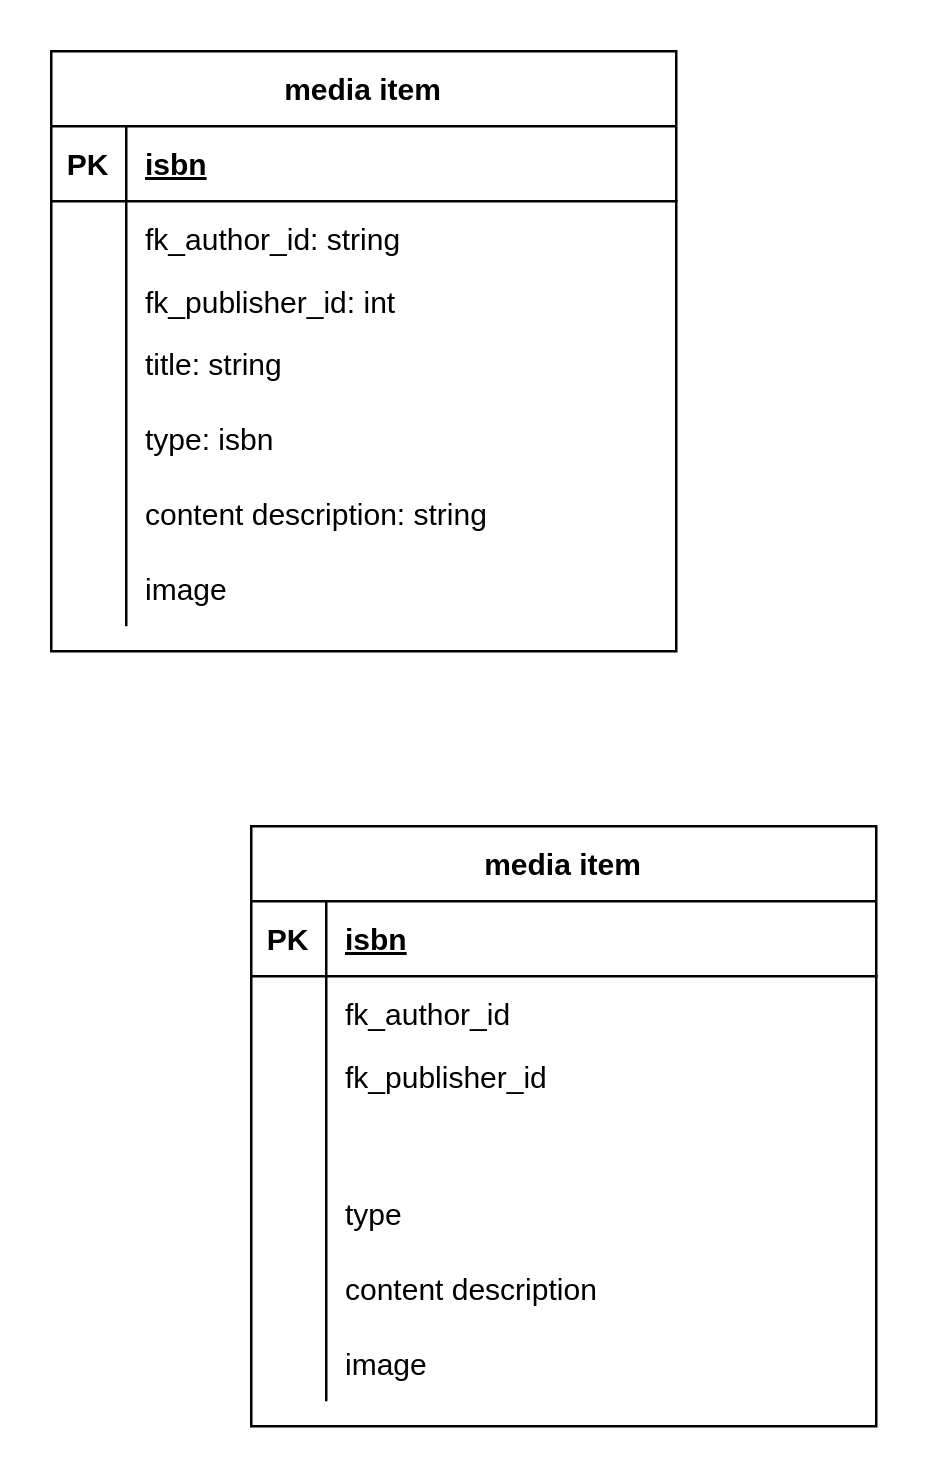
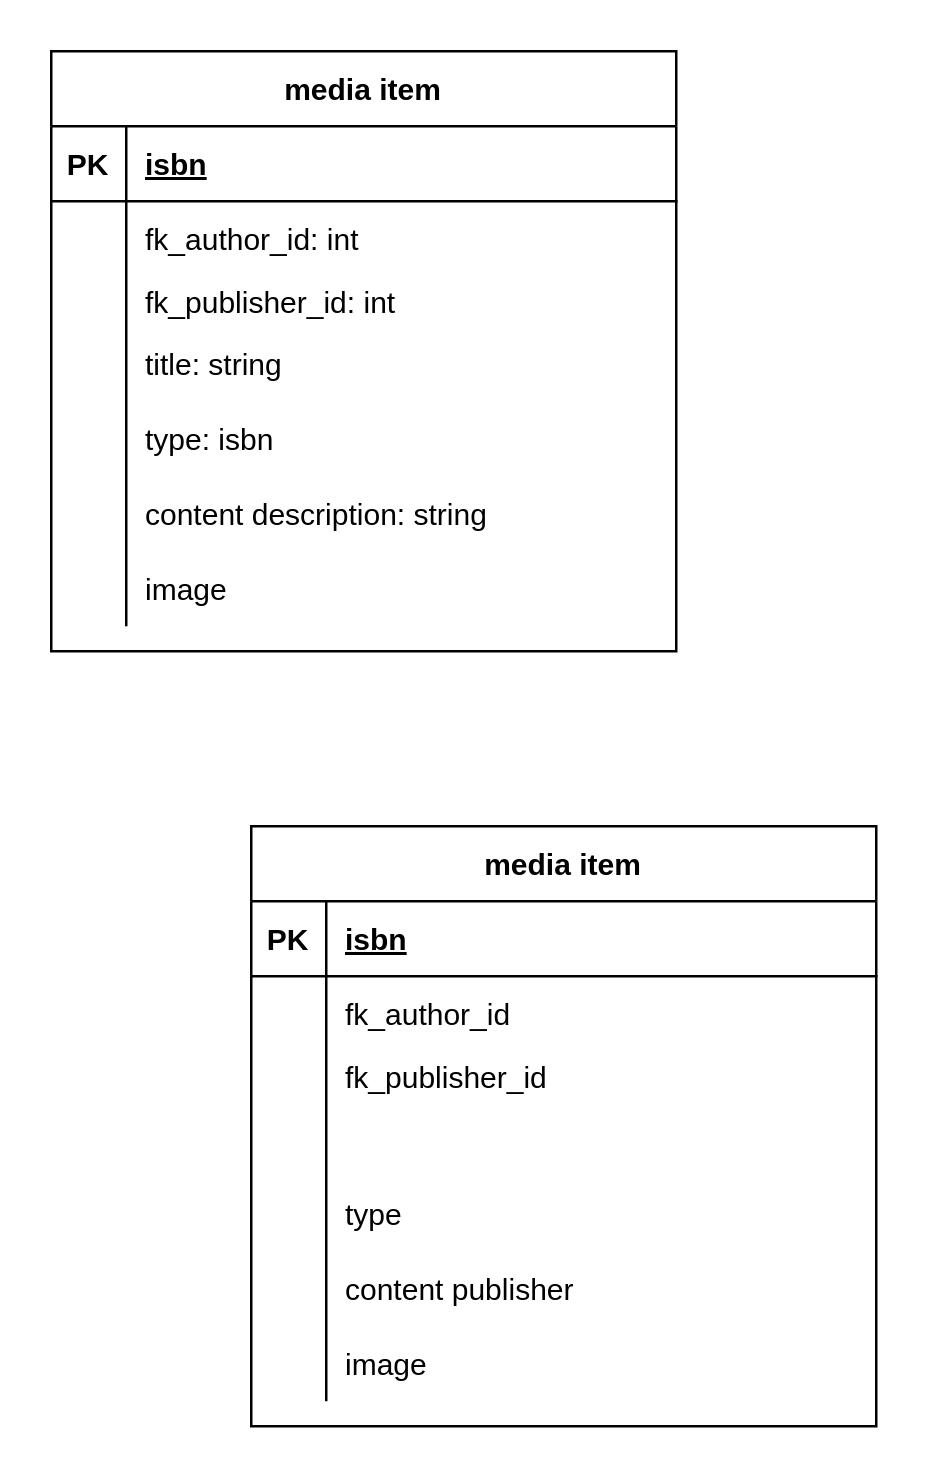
node "fk_author_id: string": label "fk_author_id: string" -> "fk_author_id: int"
node "content description": label "content description" -> "content publisher"
